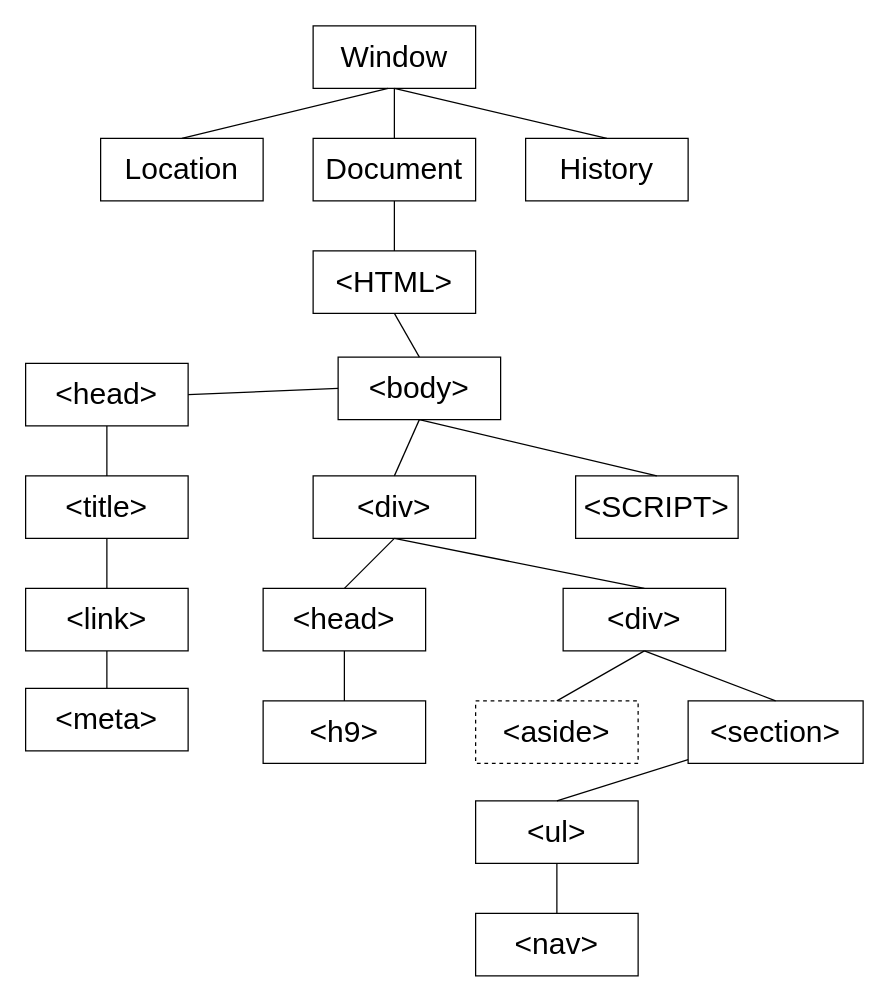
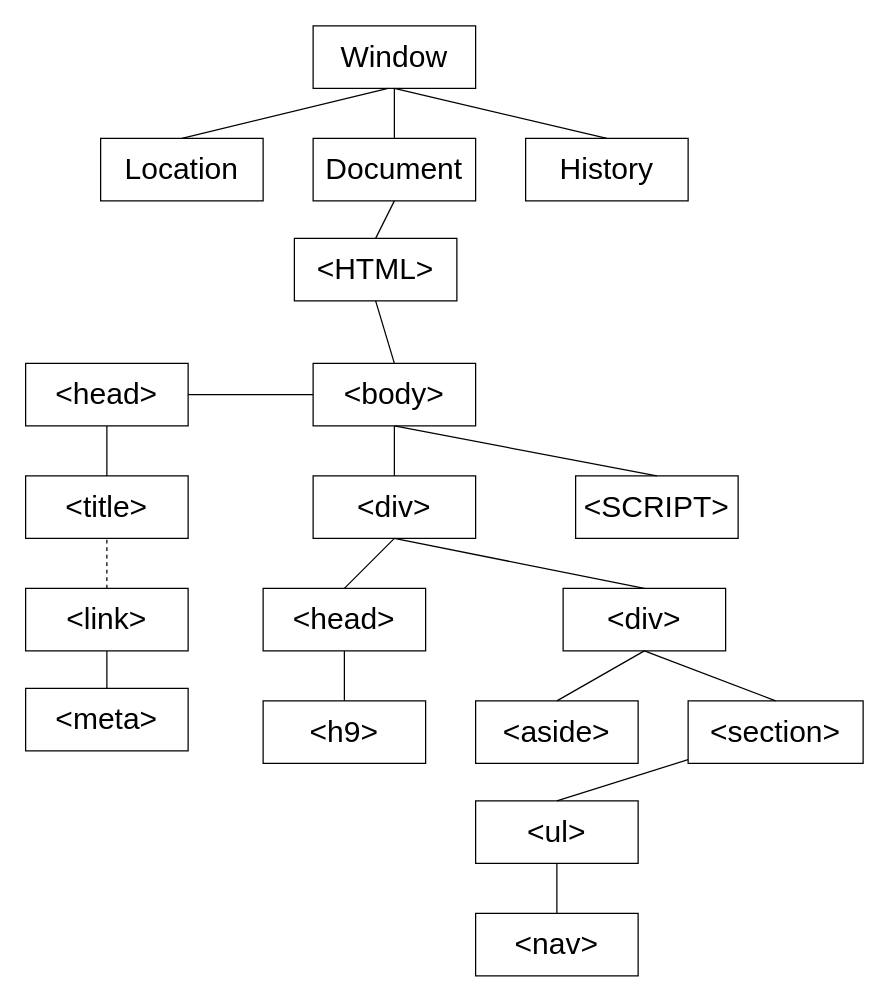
node "<HTML>": moved (394, 282) -> (376, 269)
node "<body>": moved (419, 388) -> (394, 394)
edge "<title>" -- "<link>": style solid -> dashed
node "<aside>": style dashed -> solid
